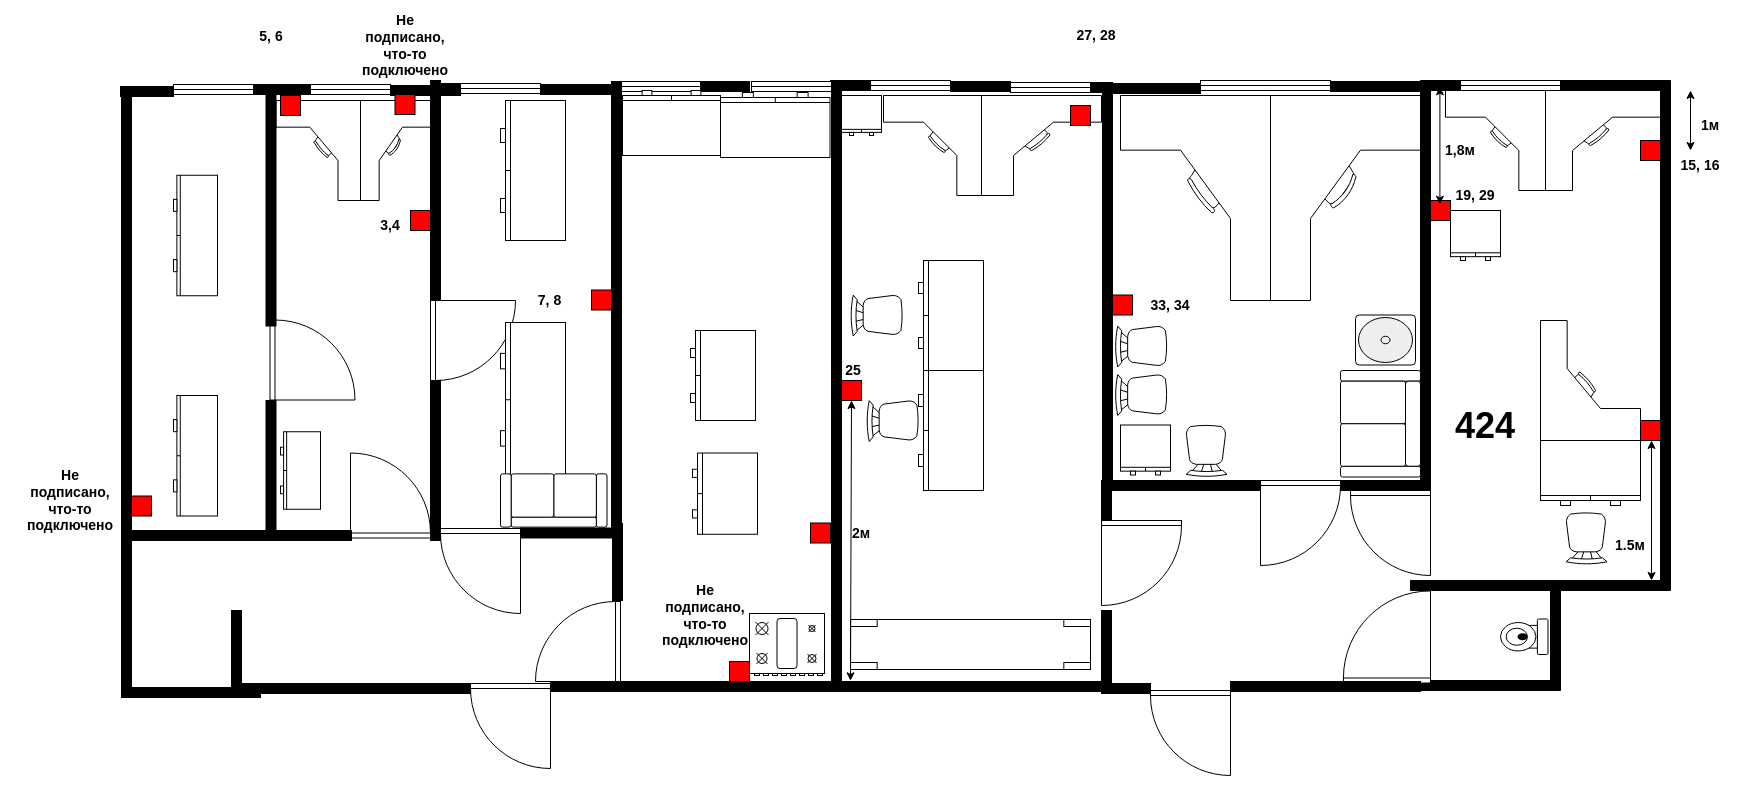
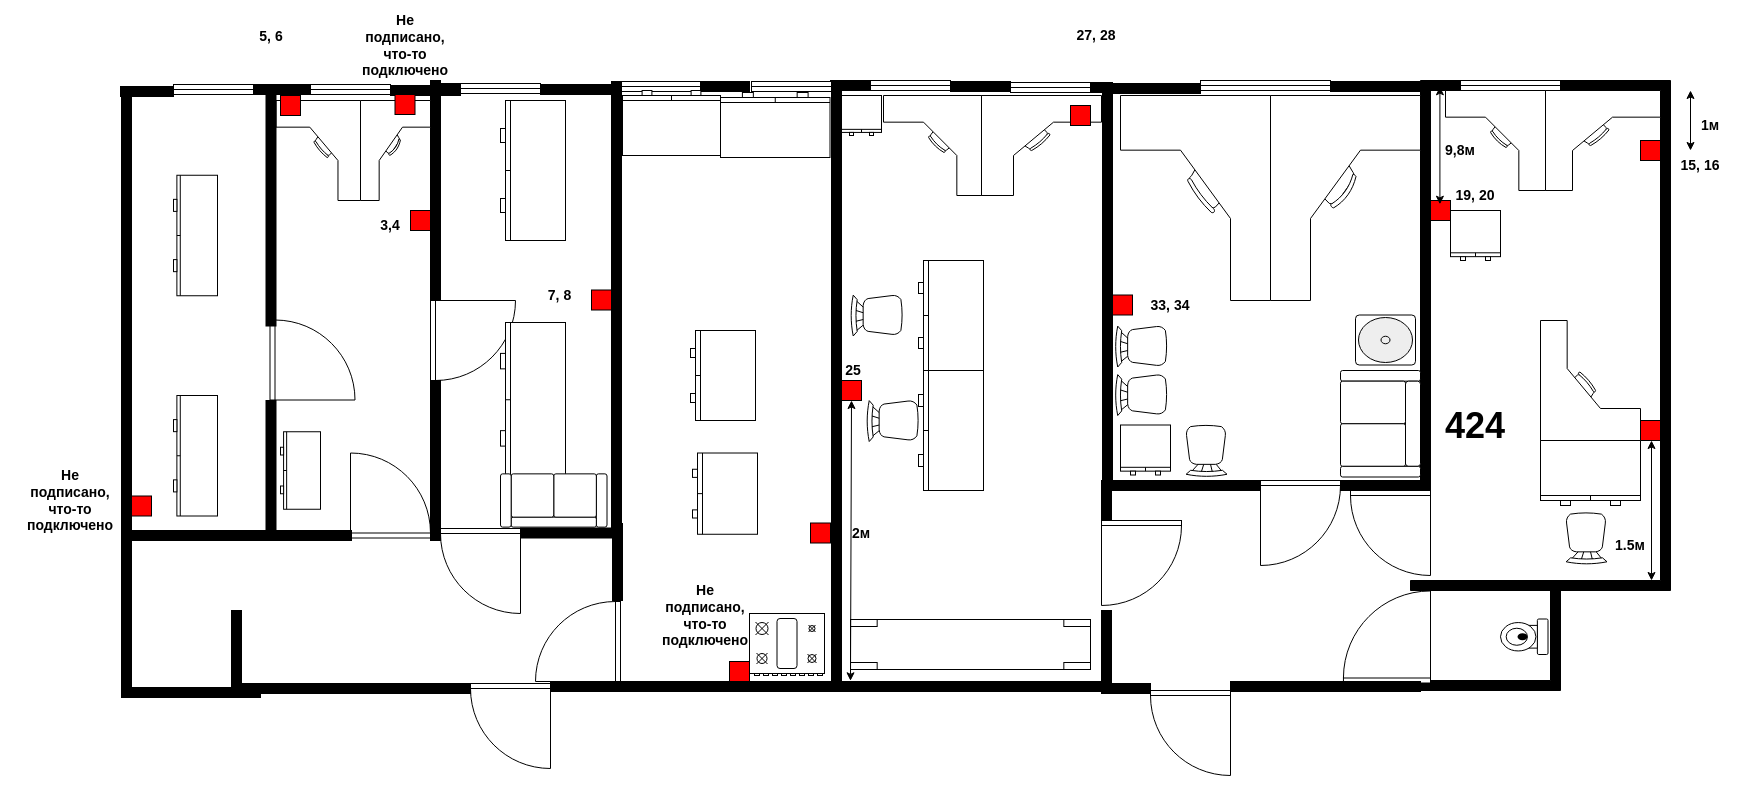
node "1,8м": label "1,8м" -> "9,8м"
node "19, 29": label "19, 29" -> "19, 20"
node "7, 8": moved (550, 300) -> (560, 295)
node "424": moved (1486, 426) -> (1476, 426)
